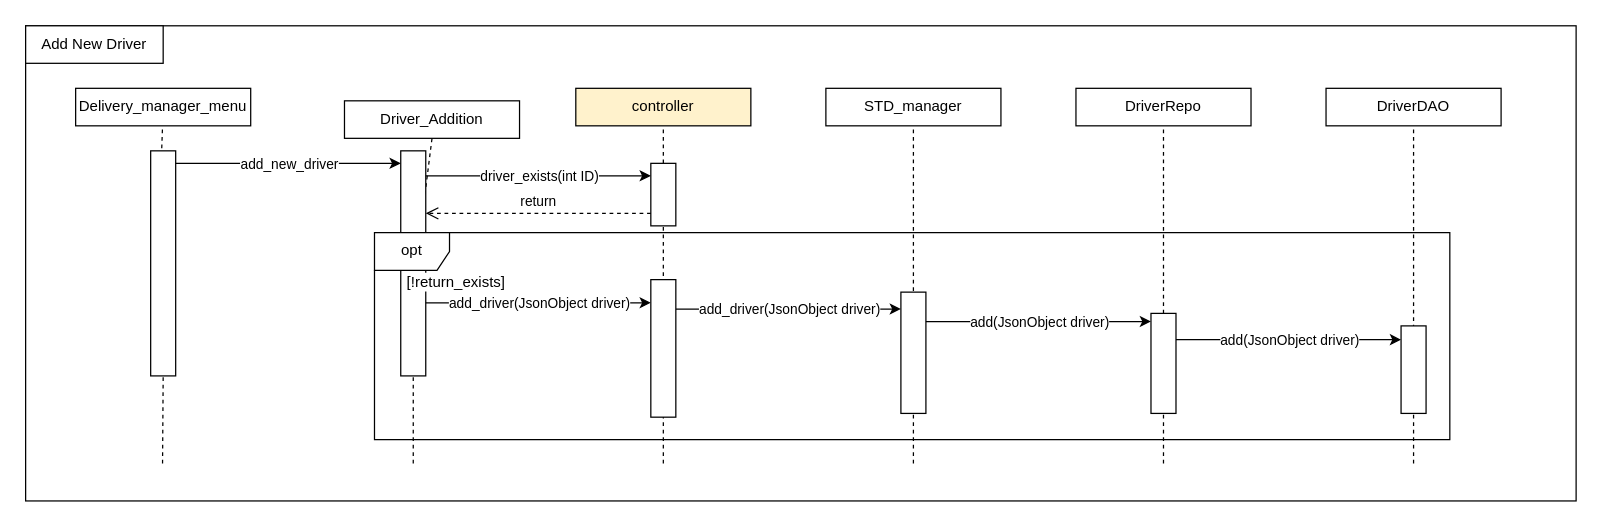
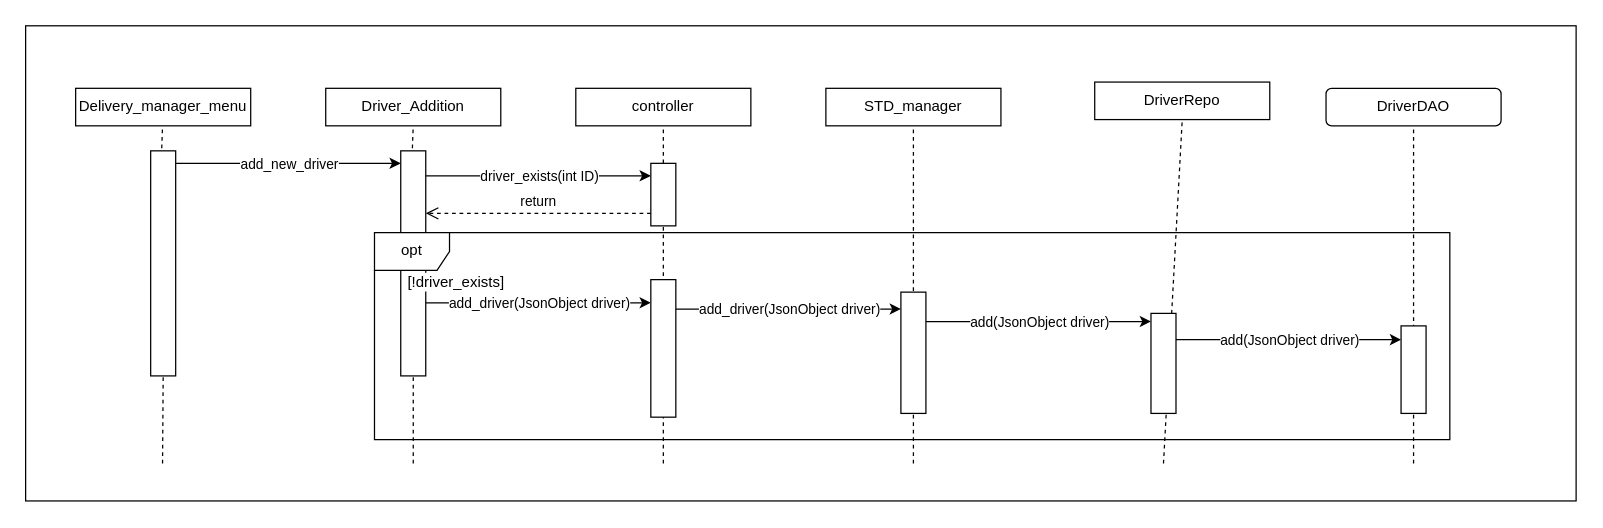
node "Add New Driver": removed
node "controller": fillcolor #fff2cc -> #ffffff
node "DriverRepo": moved (1163, 107) -> (1182, 101)
node "DriverDAO": shape rectangle -> rounded rectangle
node "Driver_Addition": moved (432, 119) -> (413, 107)
node "[!return_exists]": label "[!return_exists]" -> "[!driver_exists]"
